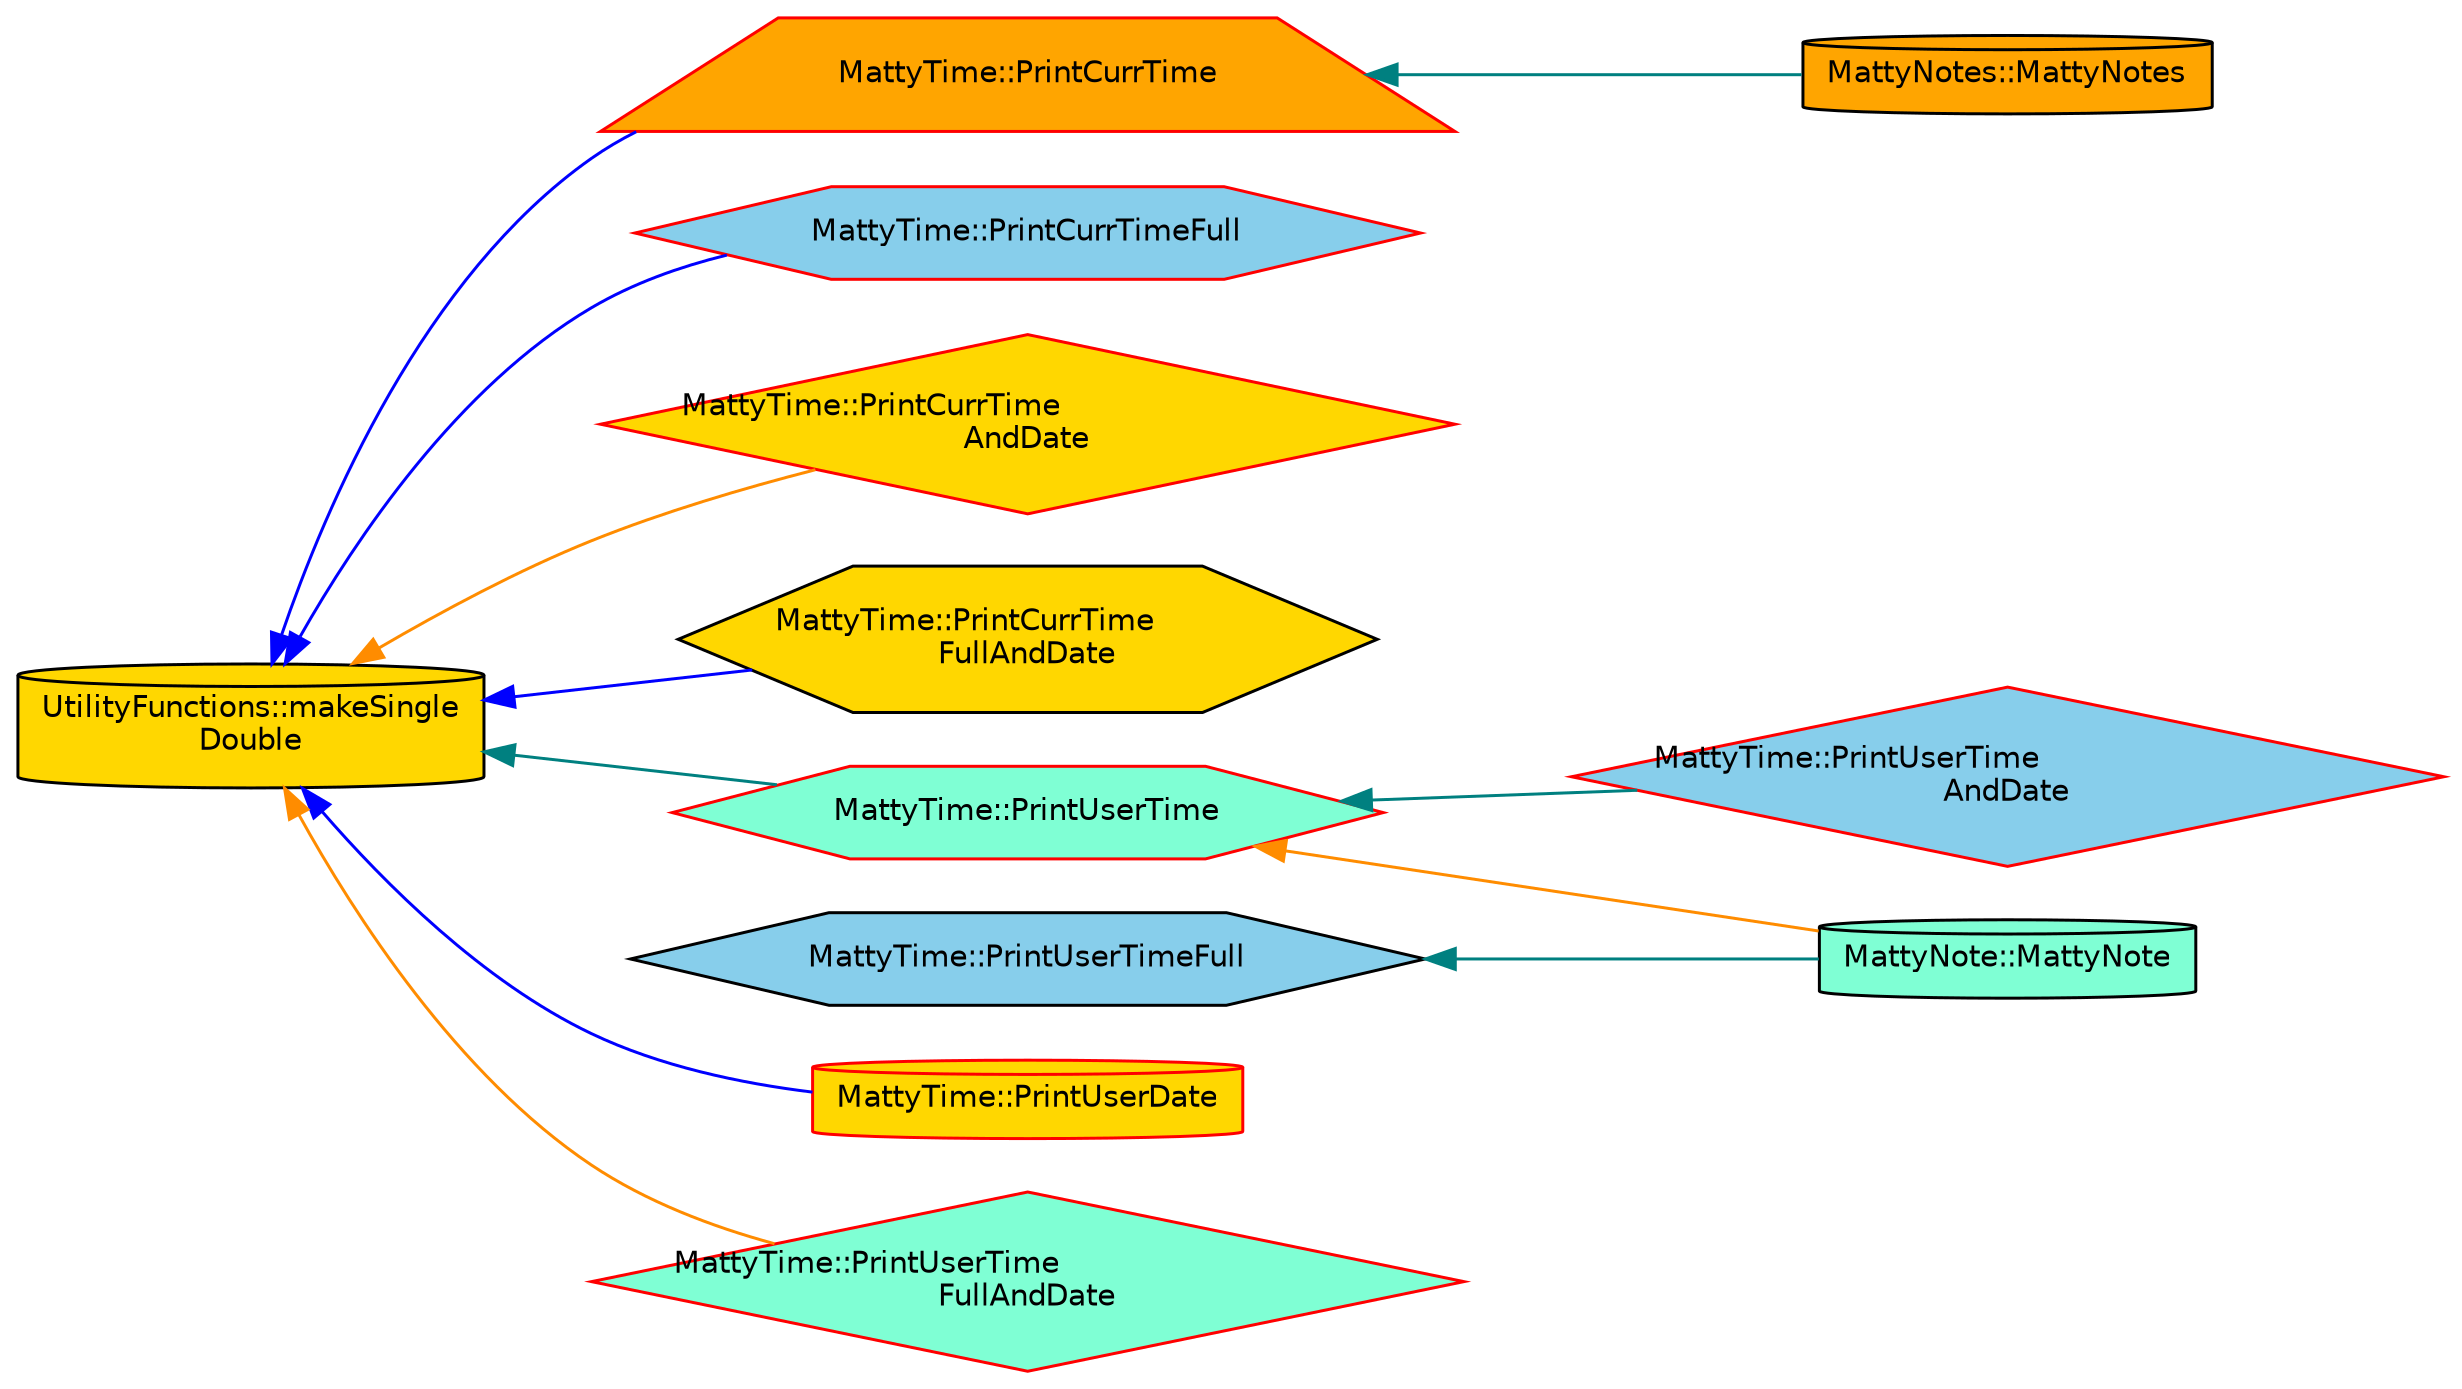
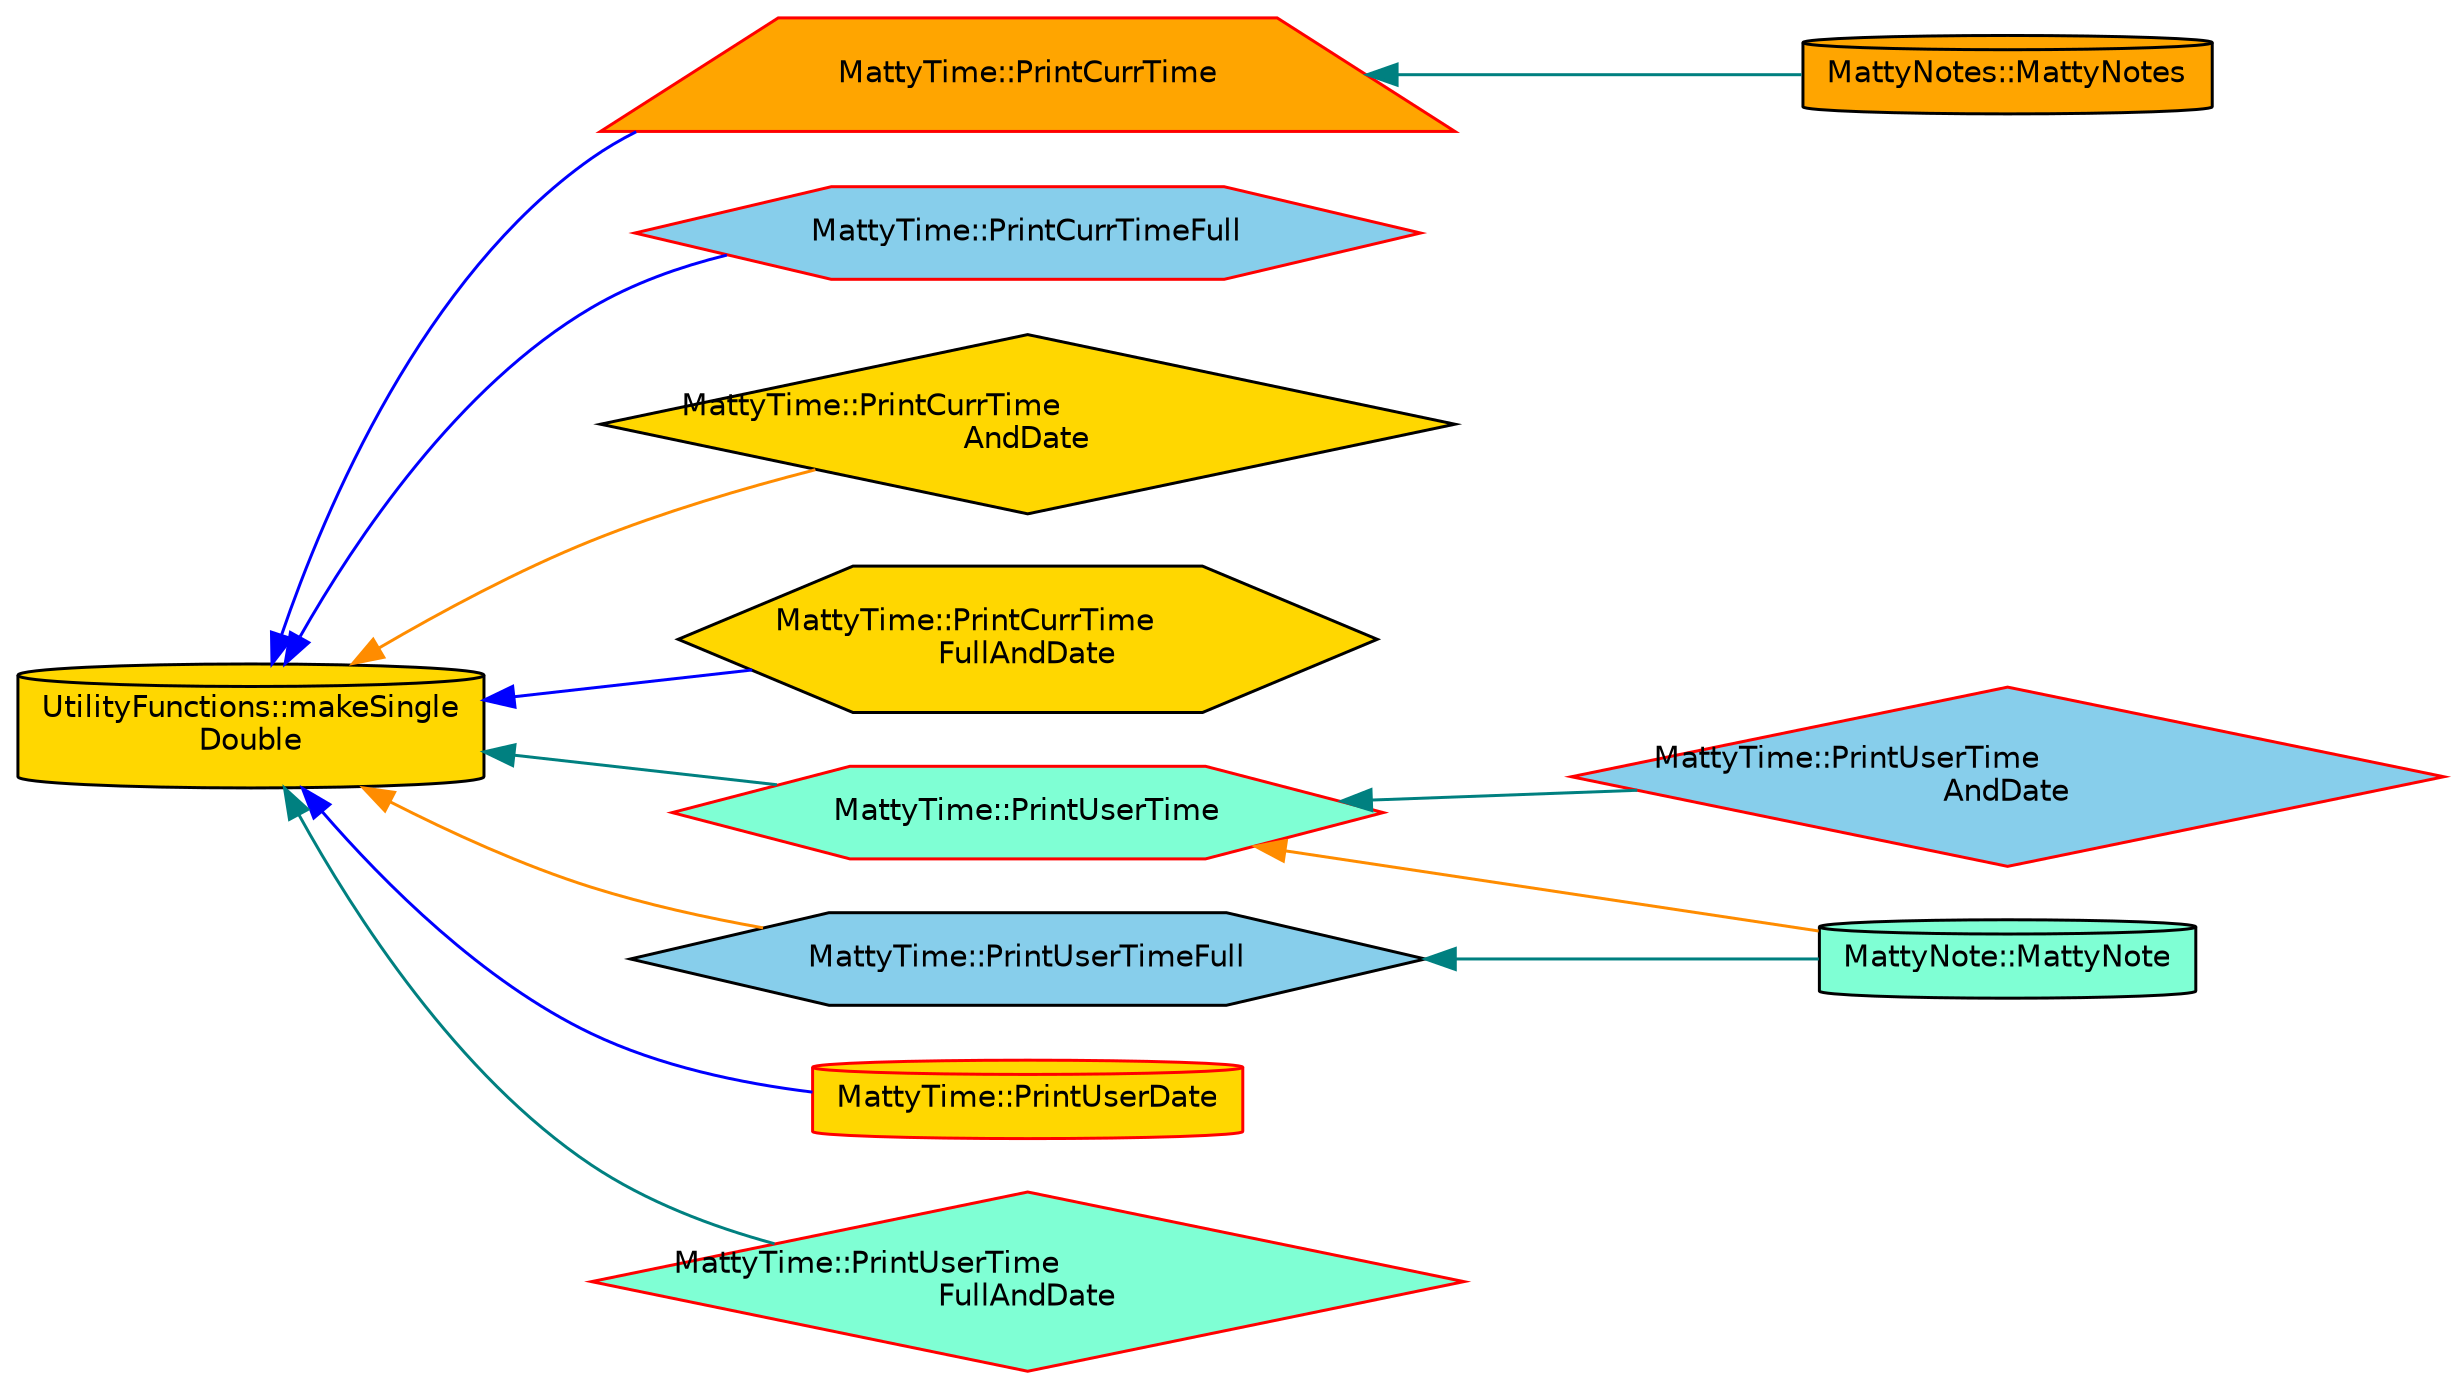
node "MattyTime::PrintCurrTime AndDate": color red -> black
edge "MattyTime::PrintUserTimeFull" -> "UtilityFunctions::makeSingle Double": added
edge "MattyTime::PrintUserTime FullAndDate" -> "UtilityFunctions::makeSingle Double": color darkorange -> teal
